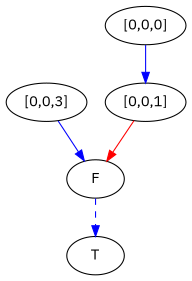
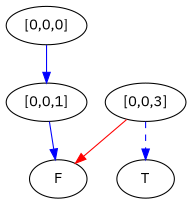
edge "[0,0,3]" -> "F": color blue -> red
edge "[0,0,1]" -> "F": color red -> blue
edge "F" -> "T": now "[0,0,3]" -> "T"
